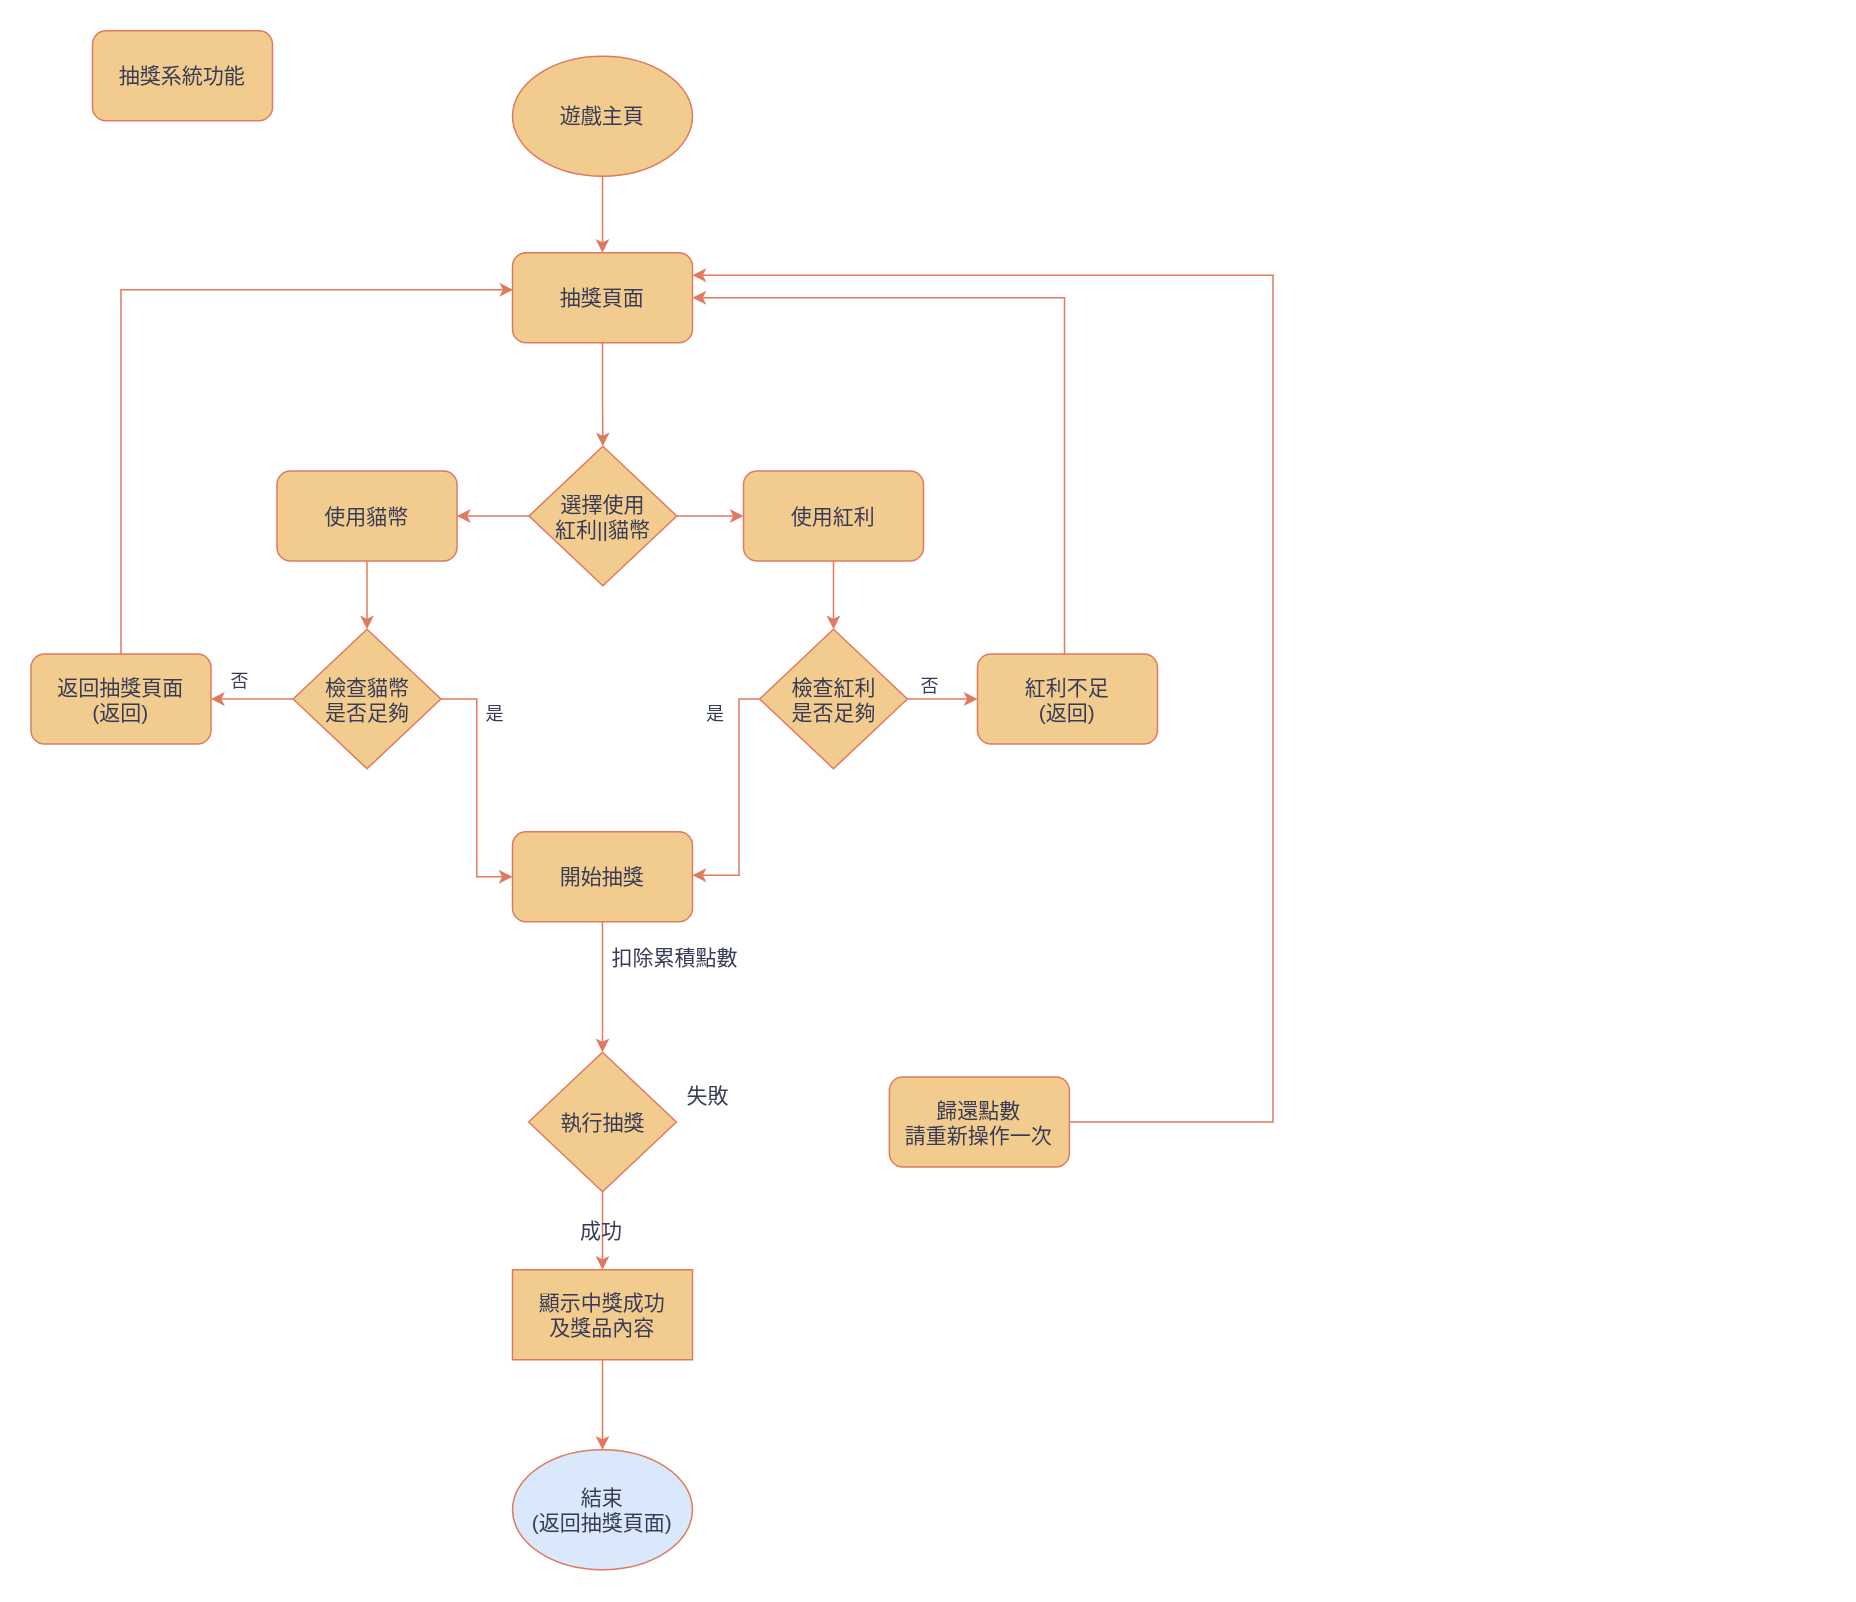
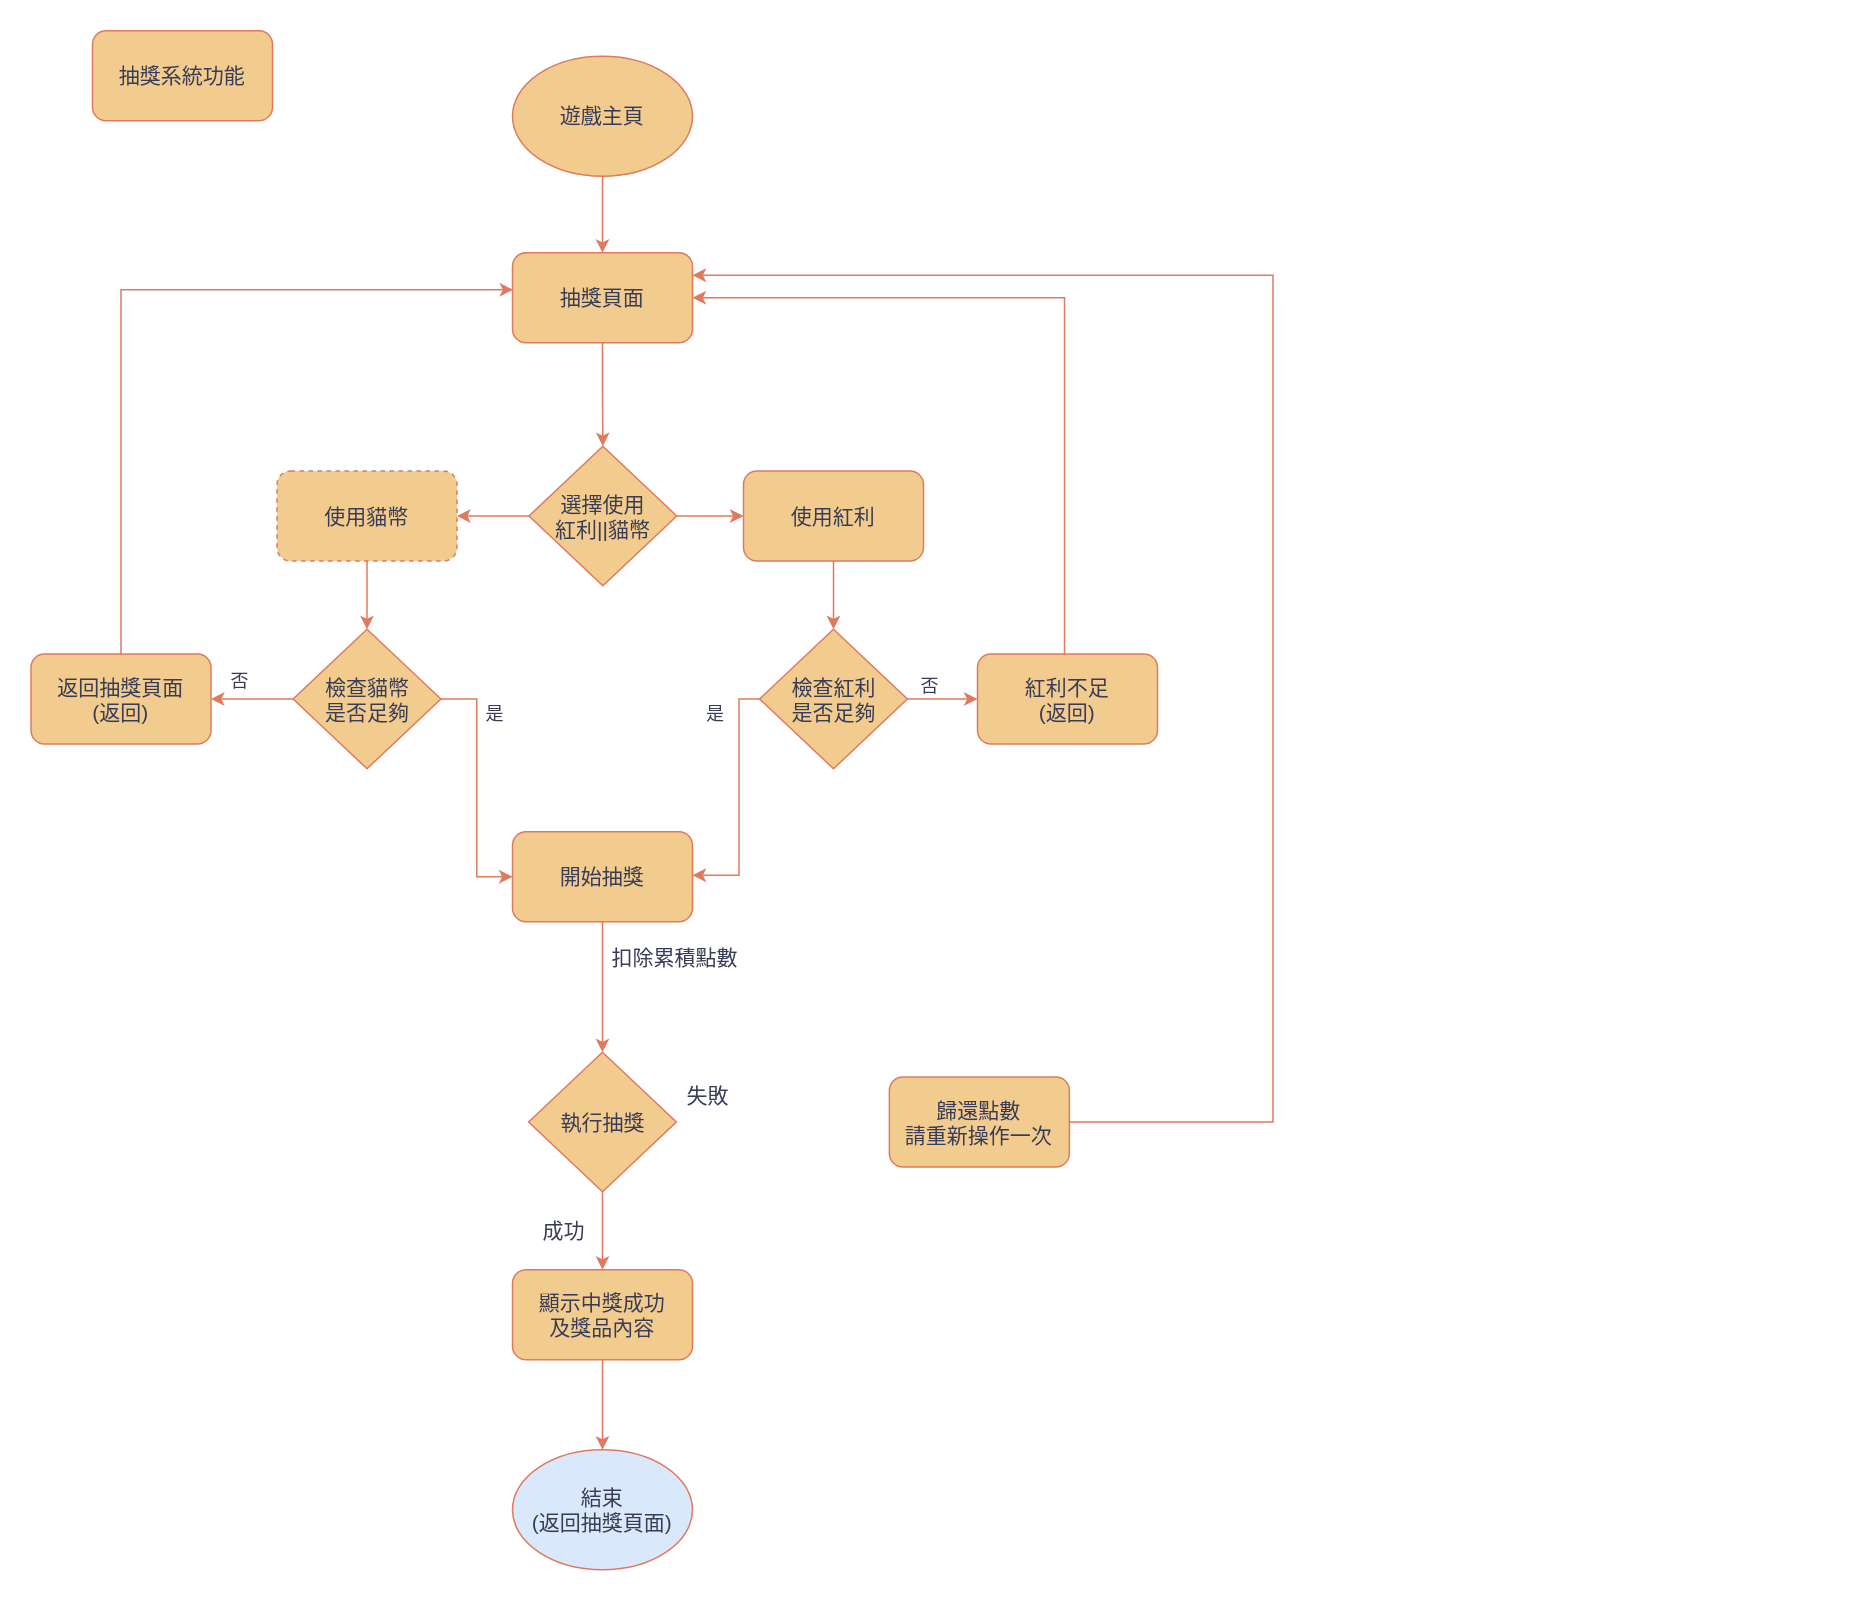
node "使用貓幣": style solid -> dashed
node "成功": moved (601, 1230) -> (563, 1230)
node "顯示中獎成功及獎品內容": shape rectangle -> rounded rectangle
